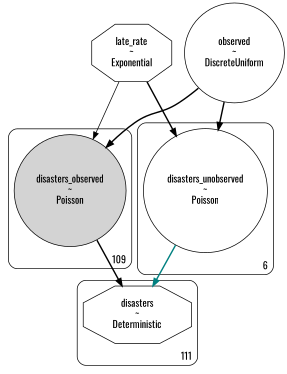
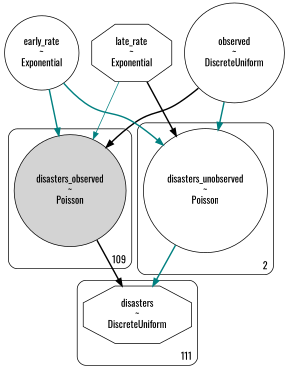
node "early_rate ~ Exponential": added
edge "late_rate ~ Exponential" -> "disasters_observed ~ Poisson": color black -> teal
edge "observed ~ DiscreteUniform" -> "disasters_unobserved ~ Poisson": color black -> teal
cluster "6": label "6" -> "2"
node "disasters ~ Deterministic": label "disasters ~ Deterministic" -> "disasters ~ DiscreteUniform"
